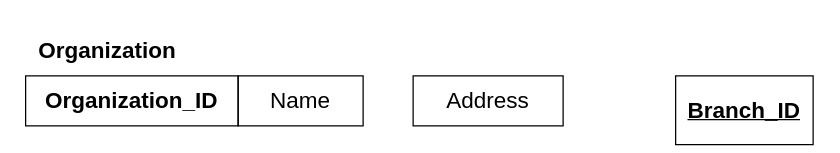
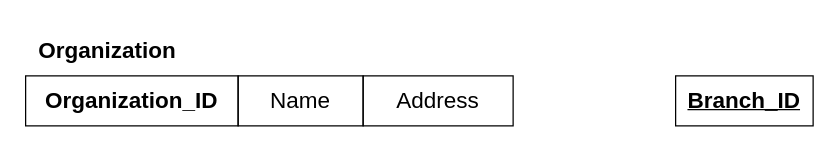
node "Address": moved (488, 101) -> (438, 101)
node "Branch_ID": size 138x69 -> 138x50
